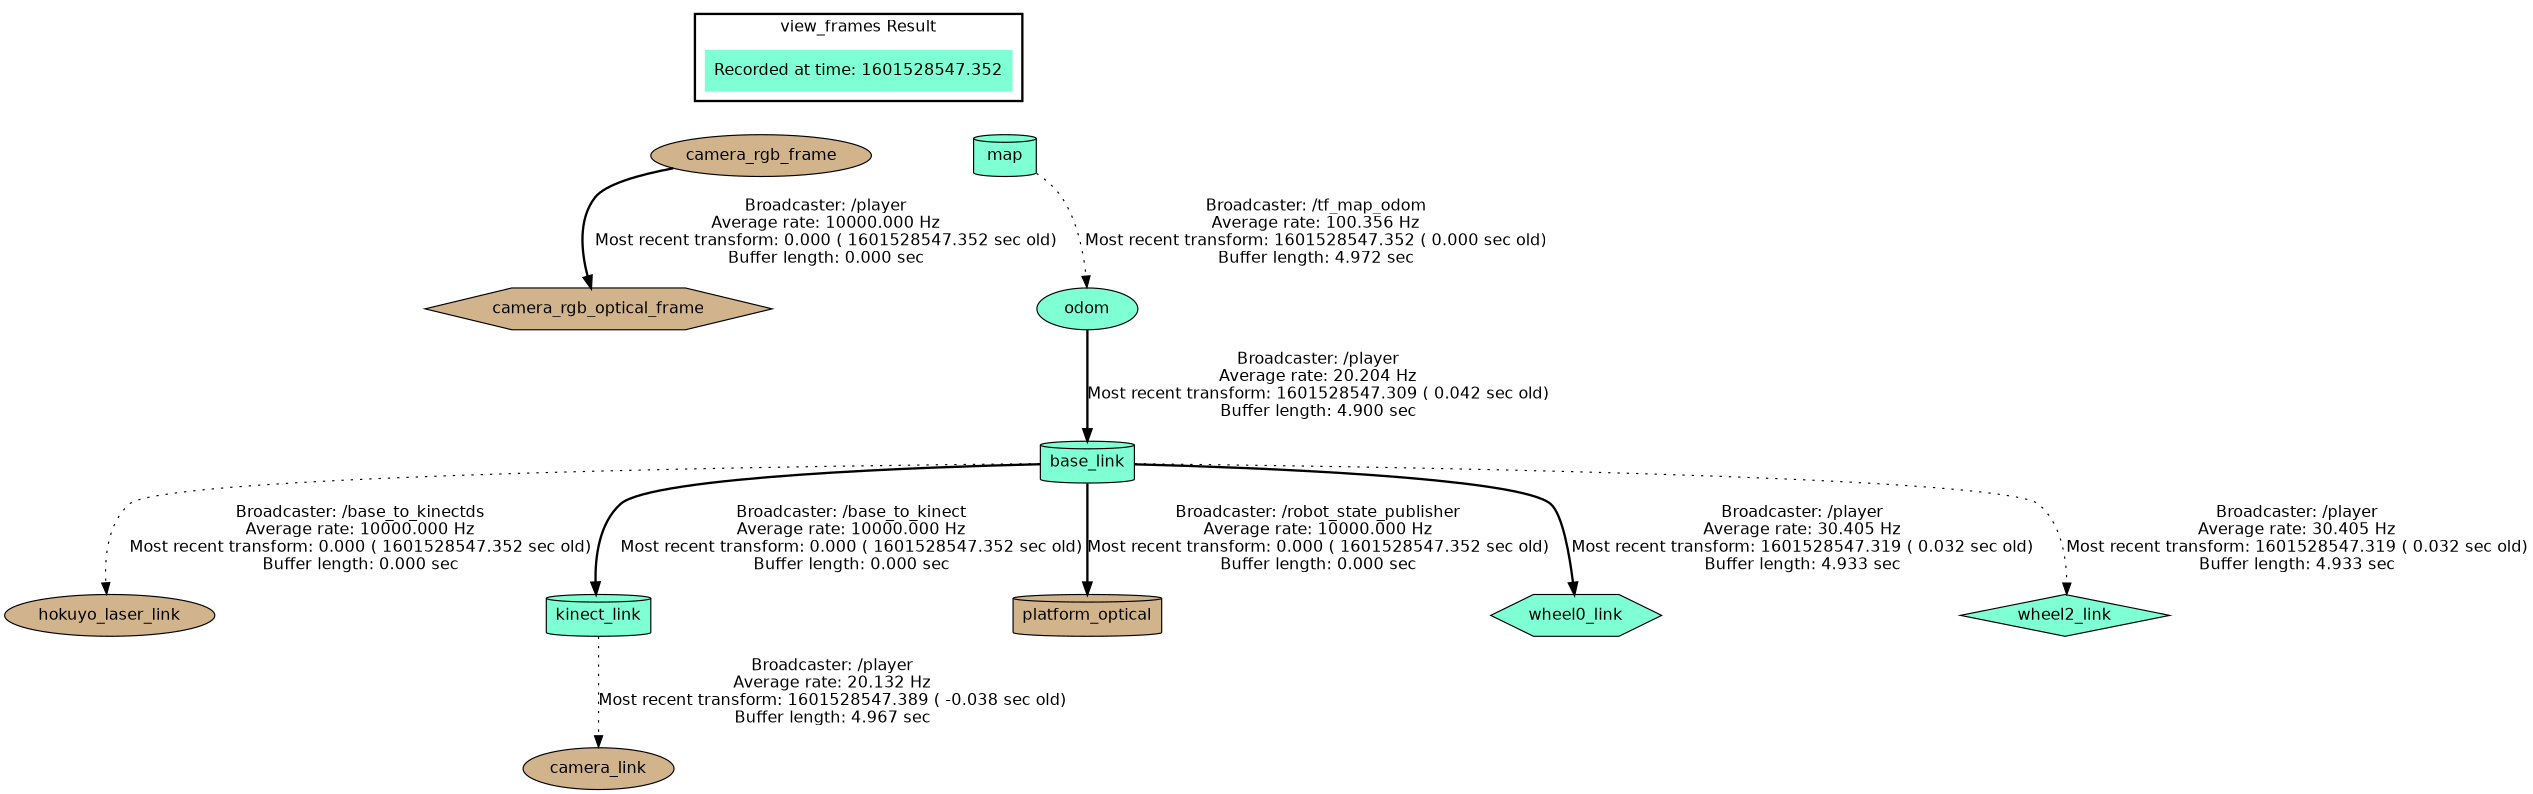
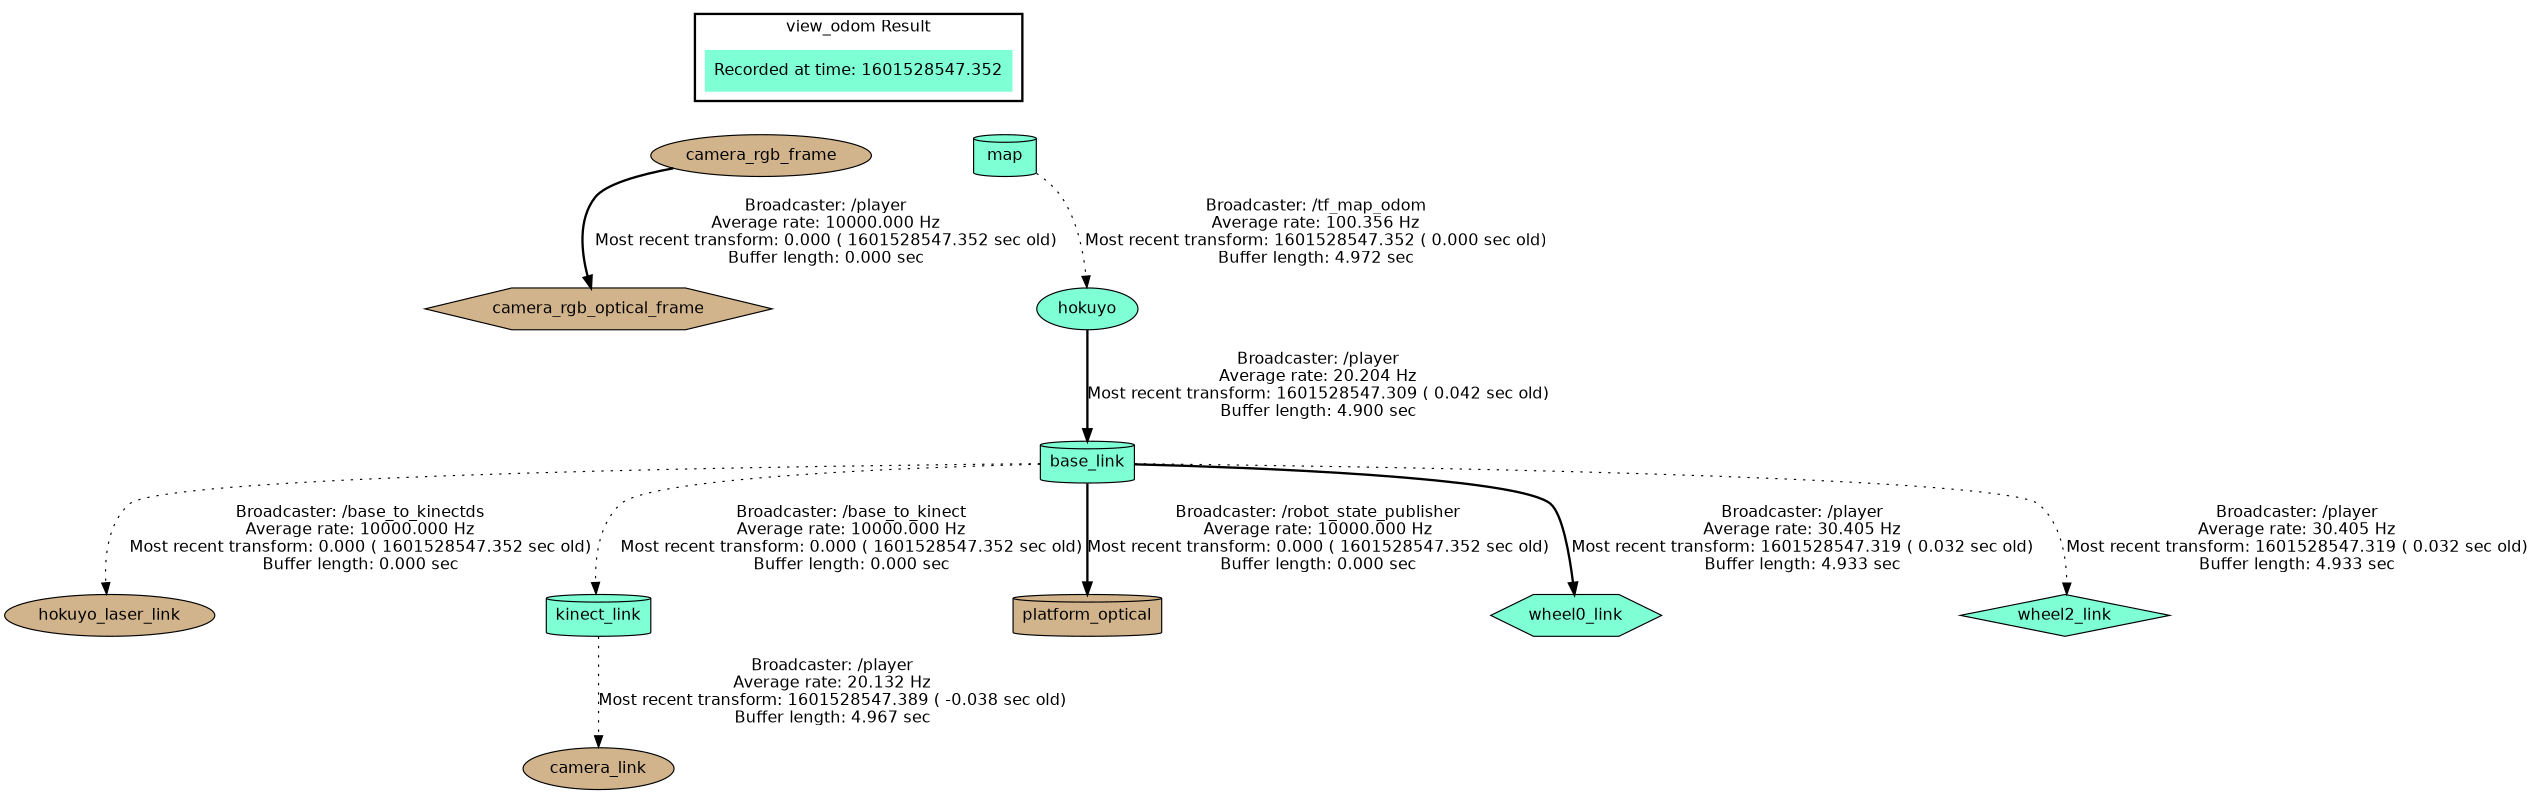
cluster "view_frames Result": label "view_frames Result" -> "view_odom Result"
node "odom": label "odom" -> "hokuyo"
edge "base_link" -> "kinect_link": style bold -> dotted
